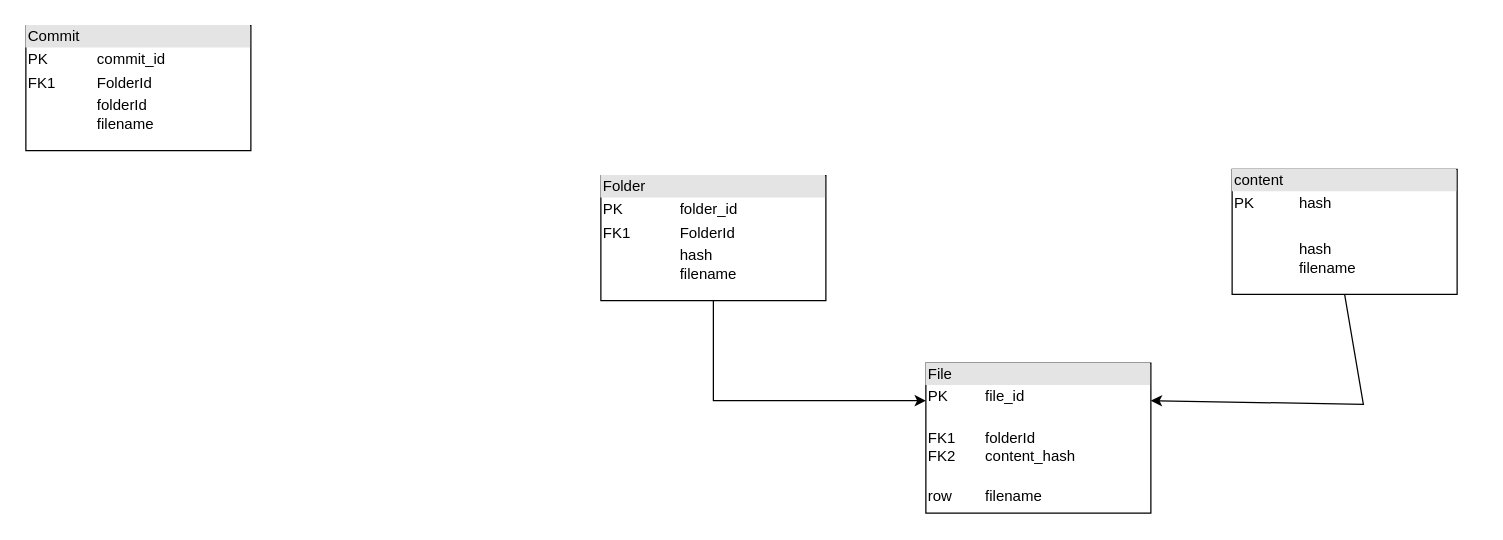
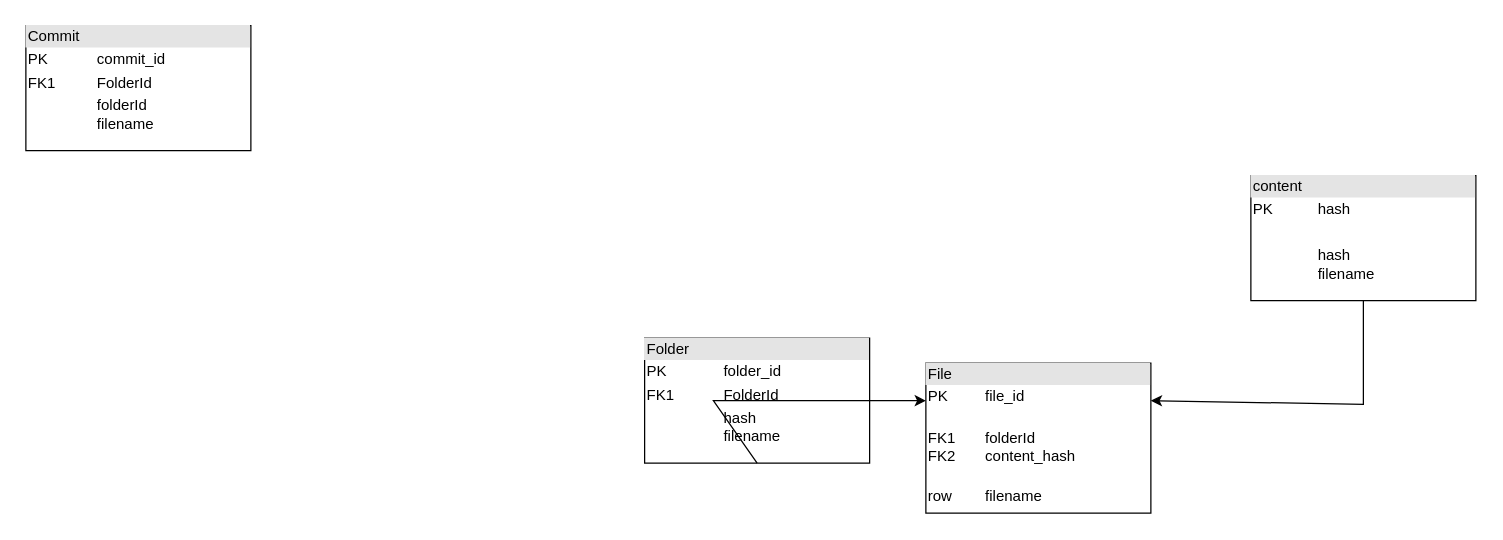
node "content PK hash hash filename": moved (1344, 232) -> (1363, 238)
node "Folder PK folder_id FK1 FolderId hash filename": moved (713, 238) -> (757, 401)
